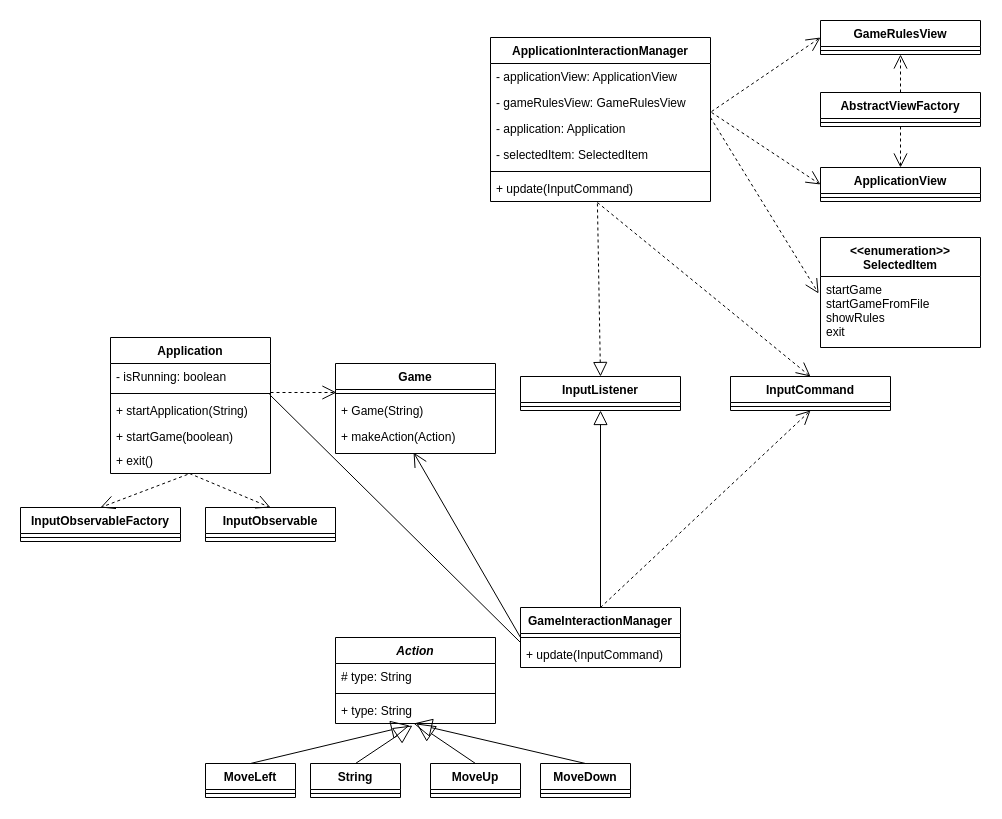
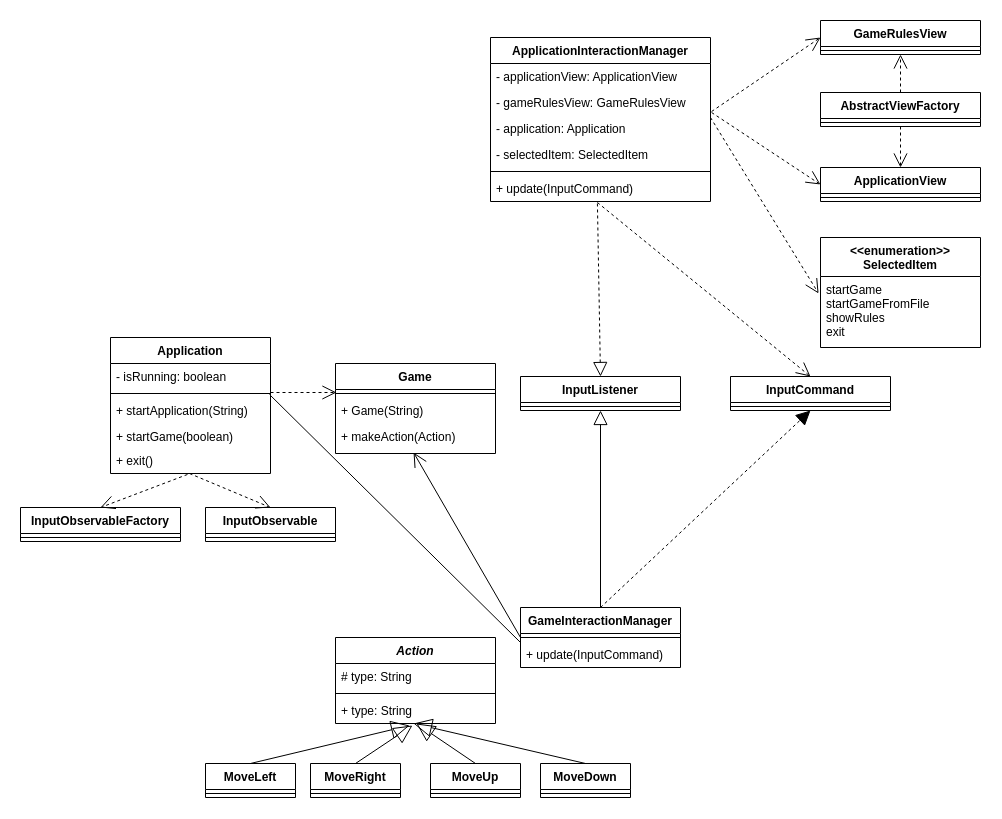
edge "GameInteractionManager" -> "InputCommand": arrowhead open -> block
node "String": label "String" -> "MoveRight"
